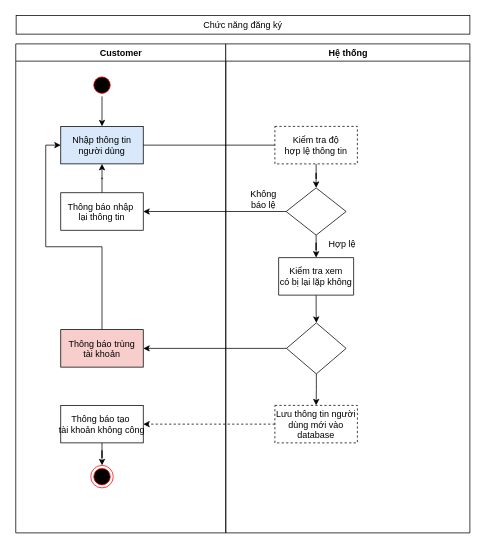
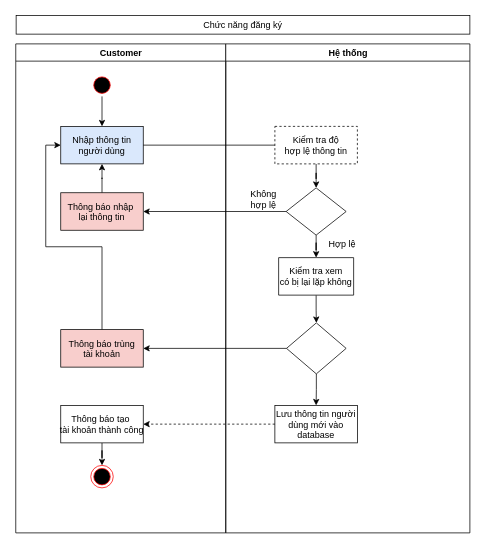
node "Không báo lệ": label "Không báo lệ" -> "Không hợp lệ"
node "Thông báo nhập lại thông tin": fillcolor #ffffff -> #f8cecc
node "Thông báo tạo tài khoản không công": label "Thông báo tạo tài khoản không công" -> "Thông báo tạo tài khoản thành công"
node "Lưu thông tin người dùng mới vào database": style dashed -> solid
